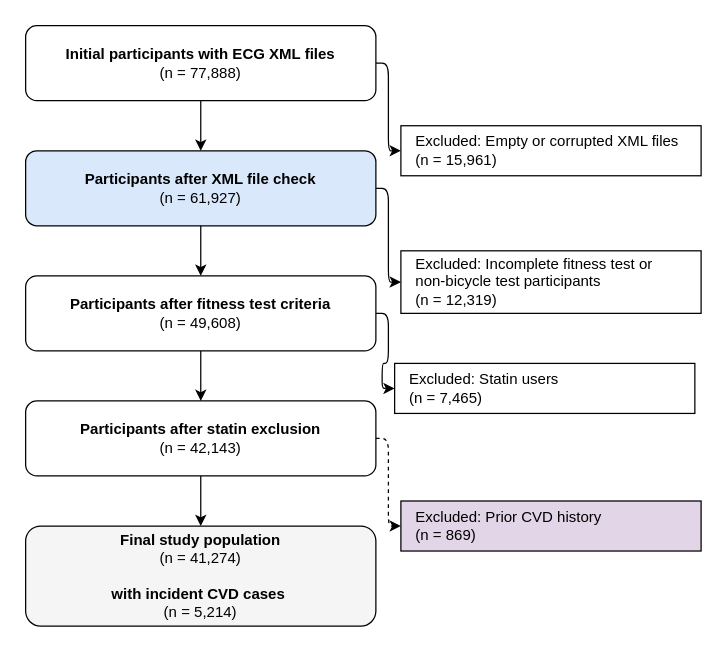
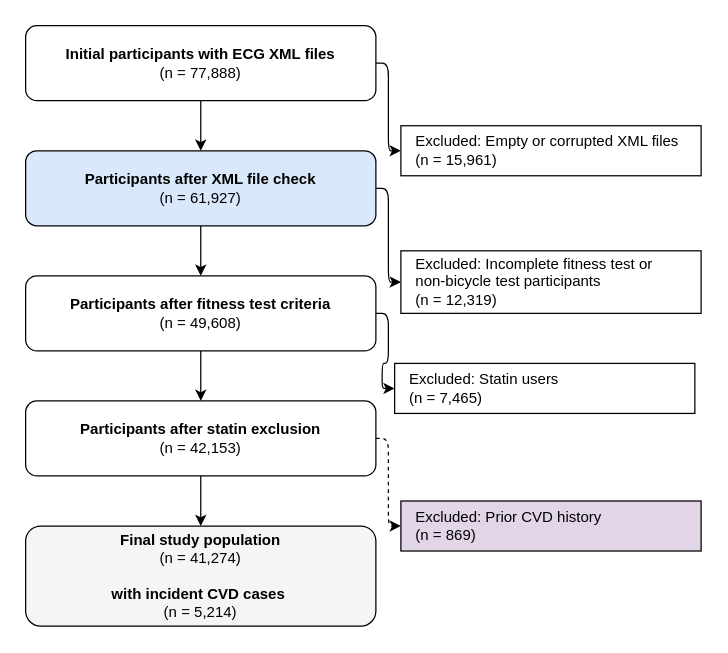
node "Participants after statin exclusion (n = 42,143)": label "Participants after statin exclusion (n = 42,143)" -> "Participants after statin exclusion (n = 42,153)"
